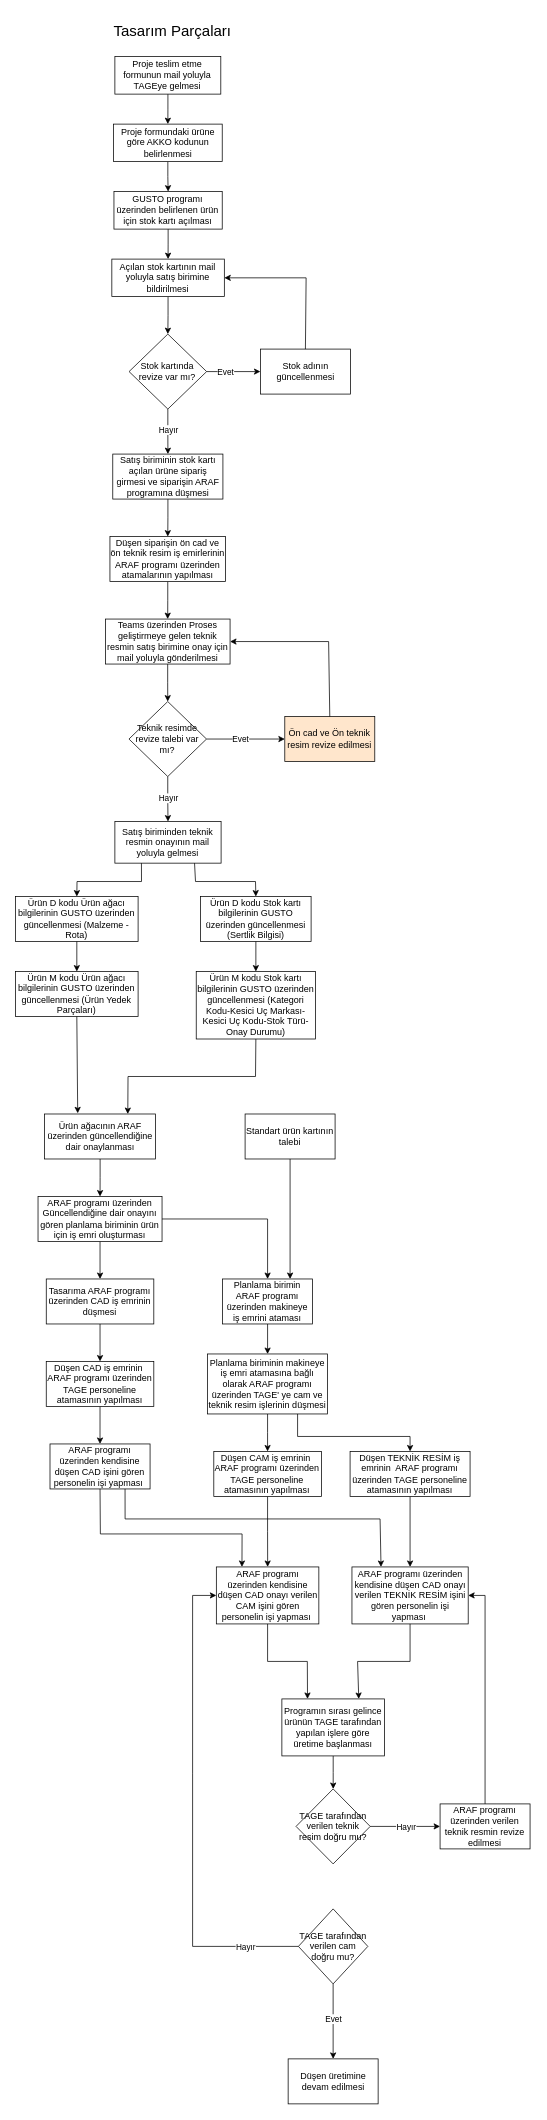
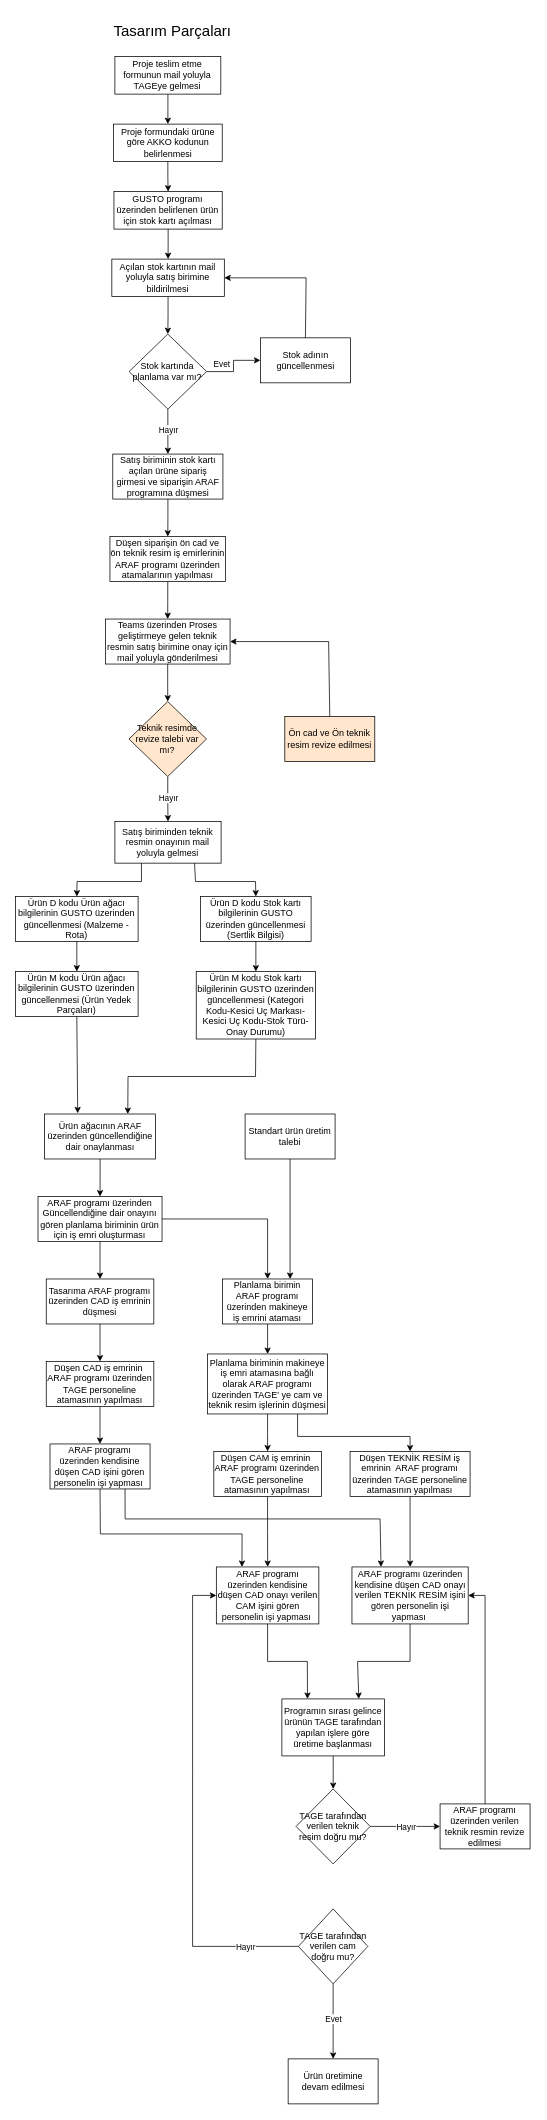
node "Stok kartında revize var mı?": label "Stok kartında revize var mı?" -> "Stok kartında planlama var mı?"
node "Stok adının güncellenmesi": moved (305, 372) -> (305, 360)
node "Teknik resimde revize talebi var mı?": fillcolor #ffffff -> #ffe6cc
edge "Teknik resimde revize talebi var mı?" -> "Ön cad ve Ön teknik resim revize edilmesi": removed, label "Evet"
node "Standart ürün kartının talebi": label "Standart ürün kartının talebi" -> "Standart ürün üretim talebi"
node "Düşen üretimine devam edilmesi": label "Düşen üretimine devam edilmesi" -> "Ürün üretimine devam edilmesi"
